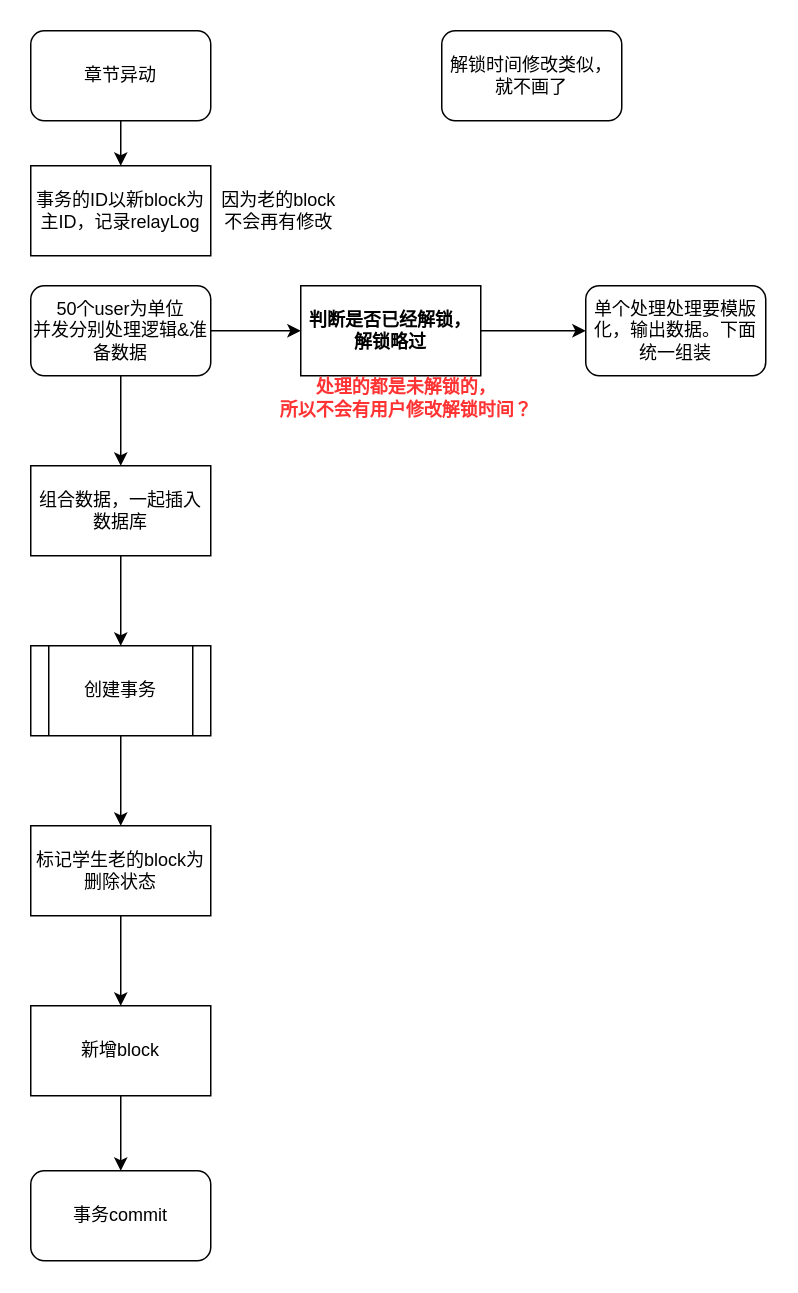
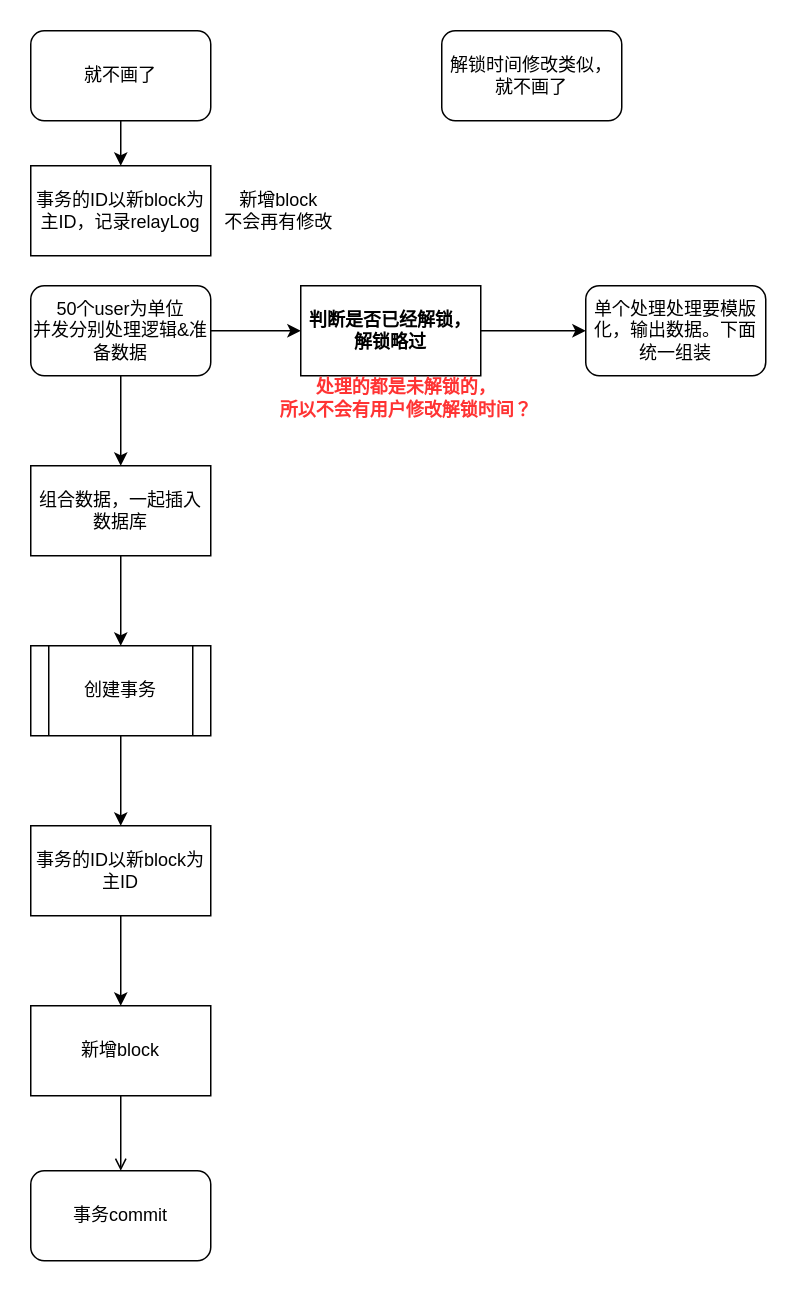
node "章节异动": label "章节异动" -> "就不画了"
node "因为老的block 不会再有修改": label "因为老的block 不会再有修改" -> "新增block 不会再有修改"
node "标记学生老的block为删除状态": label "标记学生老的block为删除状态" -> "事务的ID以新block为主ID"
edge "新增block" -> "事务commit": arrowhead classic -> open
